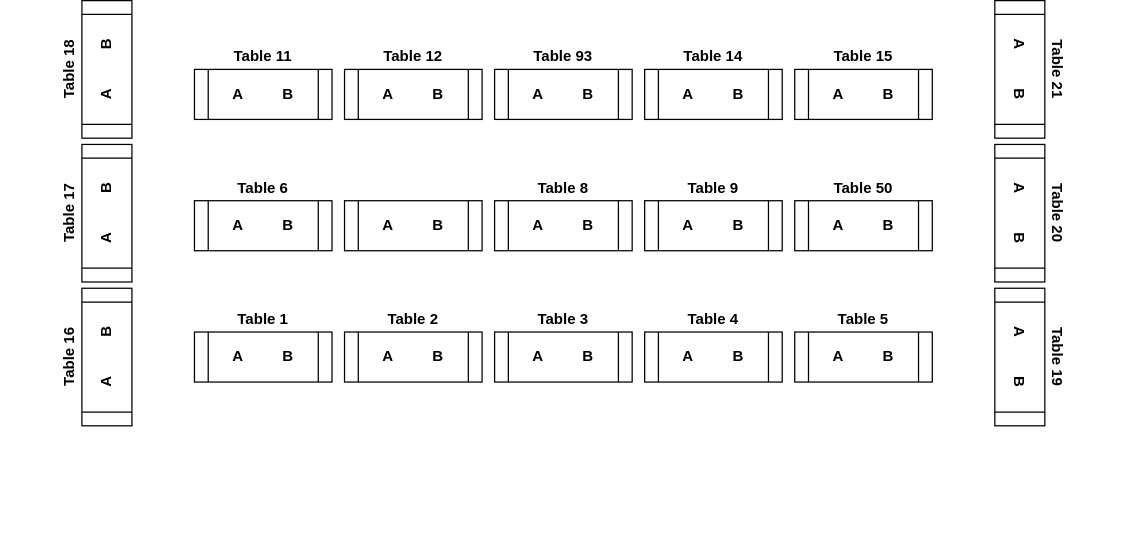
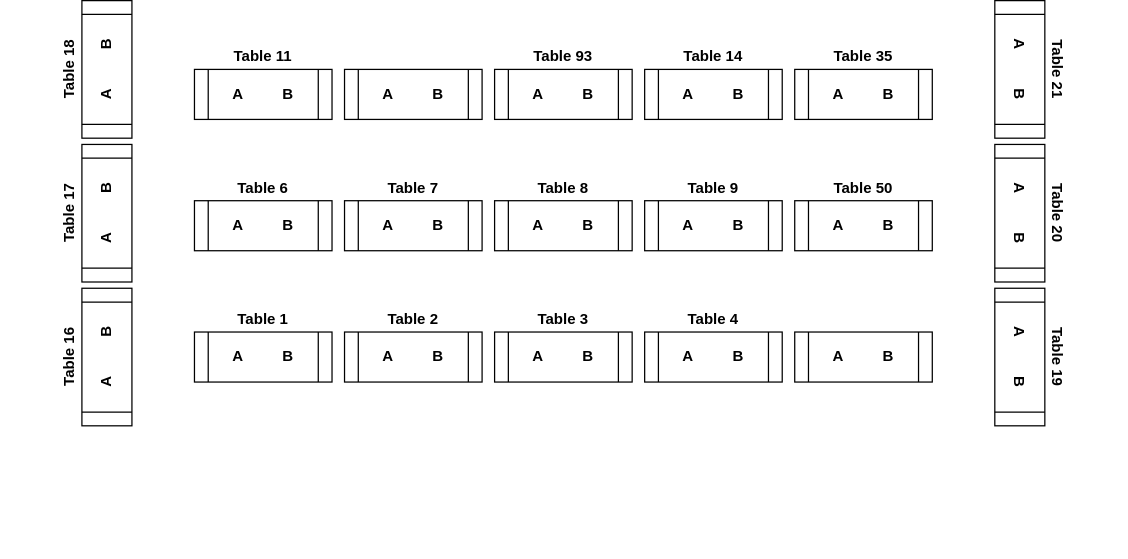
node "Table 12": removed
node "Table 15": label "Table 15" -> "Table 35"
node "Table 7": added
node "Table 5": removed
